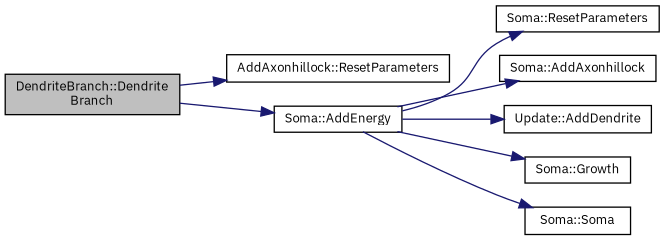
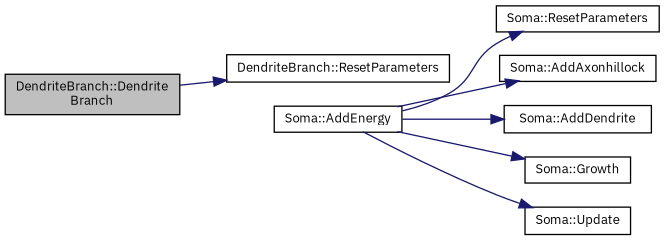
node "AddAxonhillock::ResetParameters": label "AddAxonhillock::ResetParameters" -> "DendriteBranch::ResetParameters"
edge "DendriteBranch::Dendrite Branch" -> "Soma::AddEnergy": removed
node "Update::AddDendrite": label "Update::AddDendrite" -> "Soma::AddDendrite"
node "Soma::Soma": label "Soma::Soma" -> "Soma::Update"
